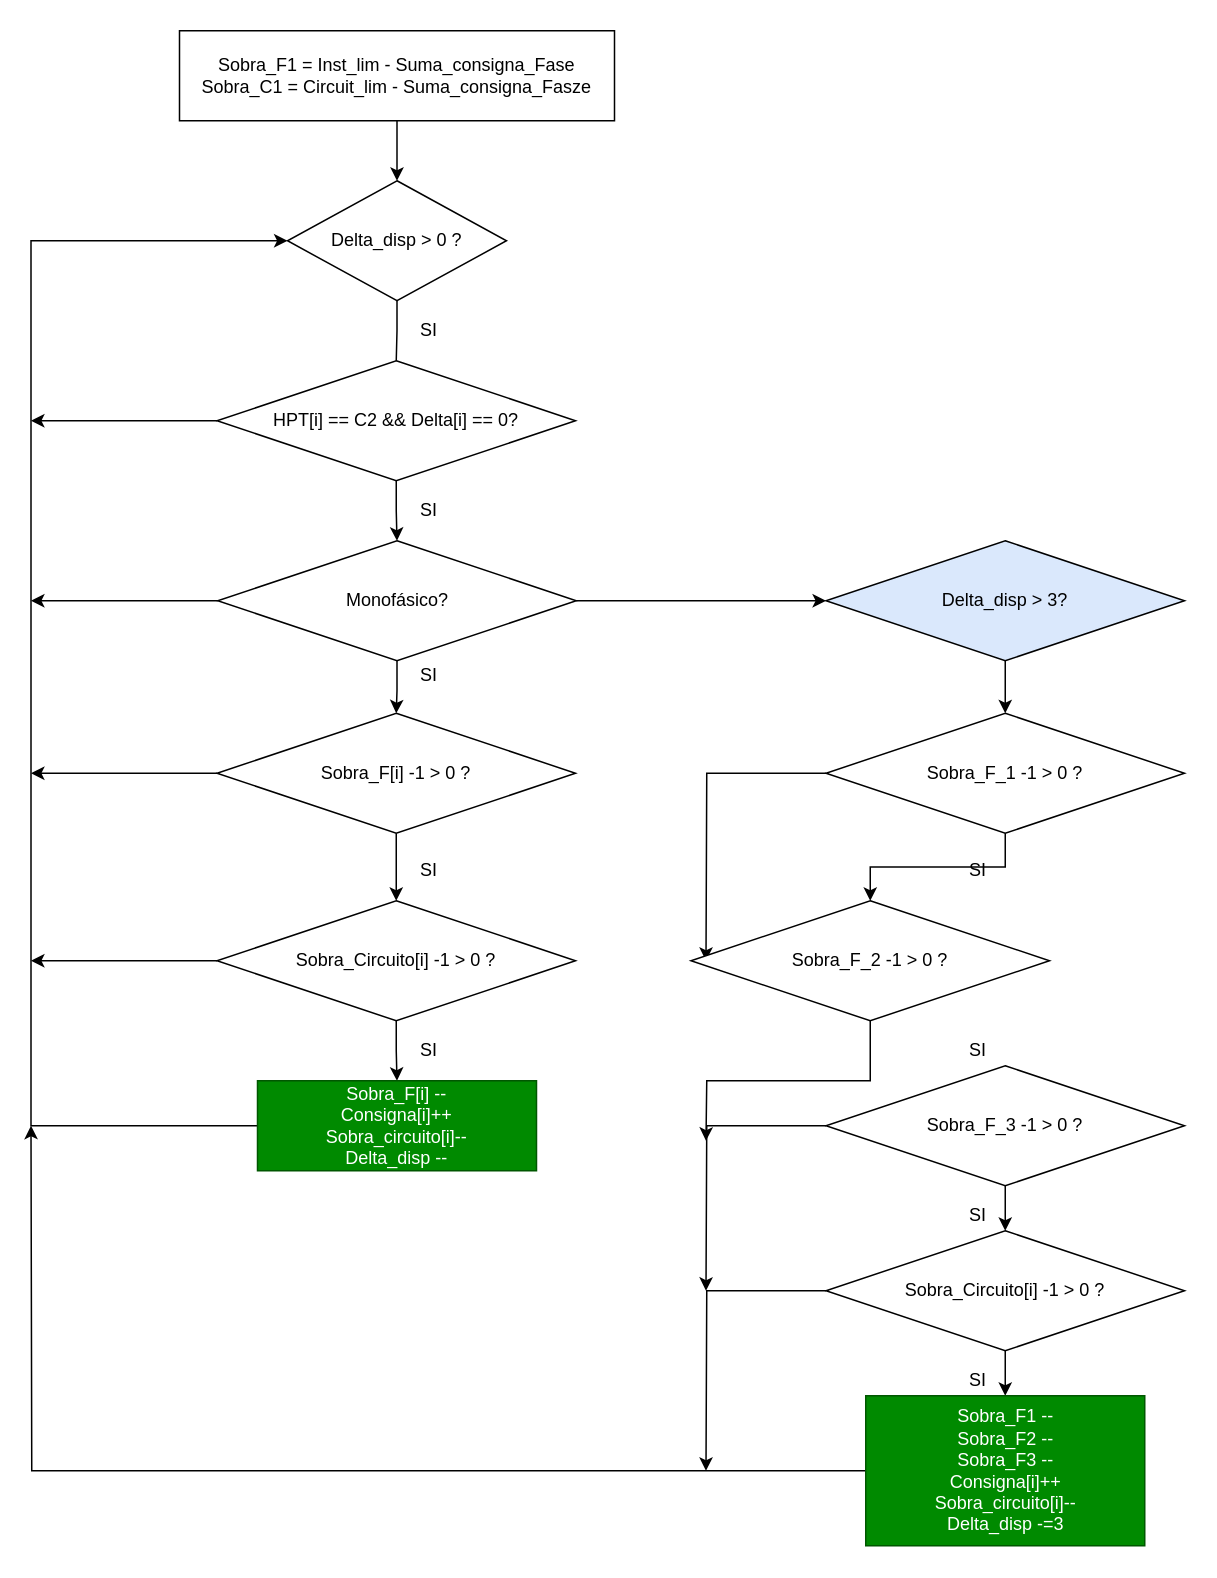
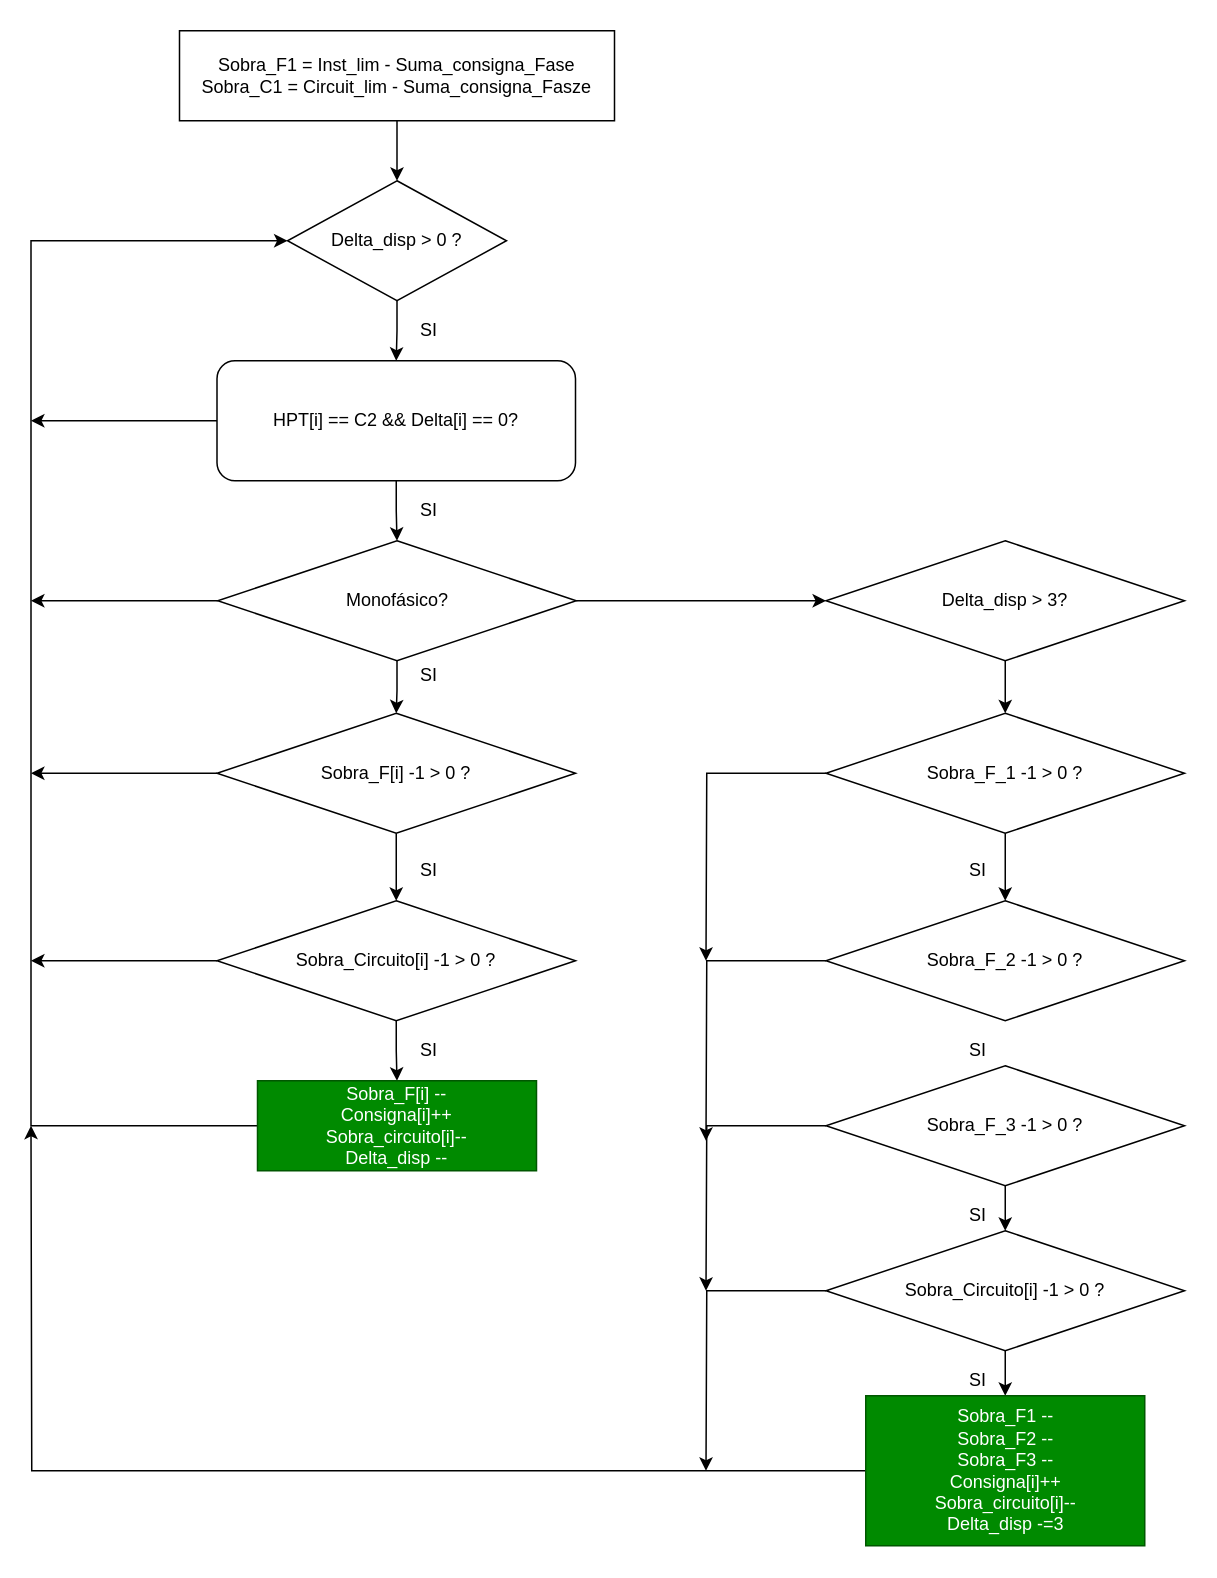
edge "Delta_disp > 0 ?" -- "HPT[i] == C2 && Delta[i] == 0?": arrowhead none -> classic
node "HPT[i] == C2 && Delta[i] == 0?": shape diamond -> rounded rectangle
node "Delta_disp > 3?": fillcolor #dae8fc -> #ffffff
node "Sobra_F_2 -1 > 0 ?": moved (870, 961) -> (1005, 961)
